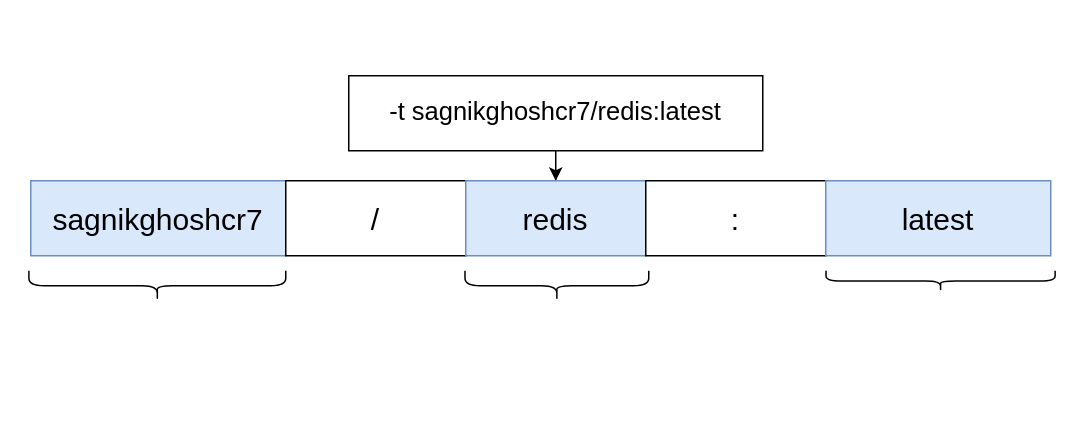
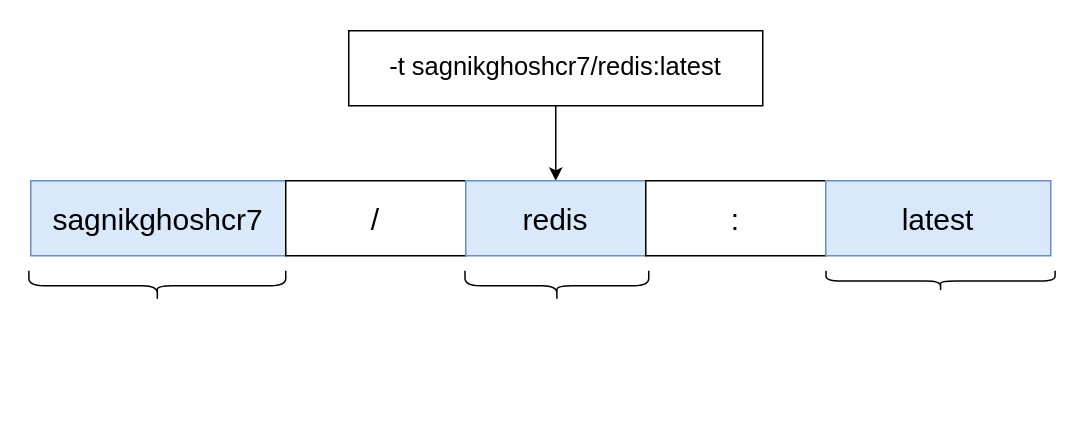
node "-t sagnikghoshcr7/redis:latest": moved (556, 113) -> (556, 68)
